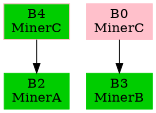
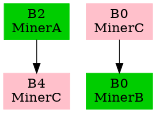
node "B4 MinerC": fillcolor green3 -> pink
edge "B4 MinerC" -> "B2 MinerA": reversed
node "B3 MinerB": label "B3 MinerB" -> "B0 MinerB"
